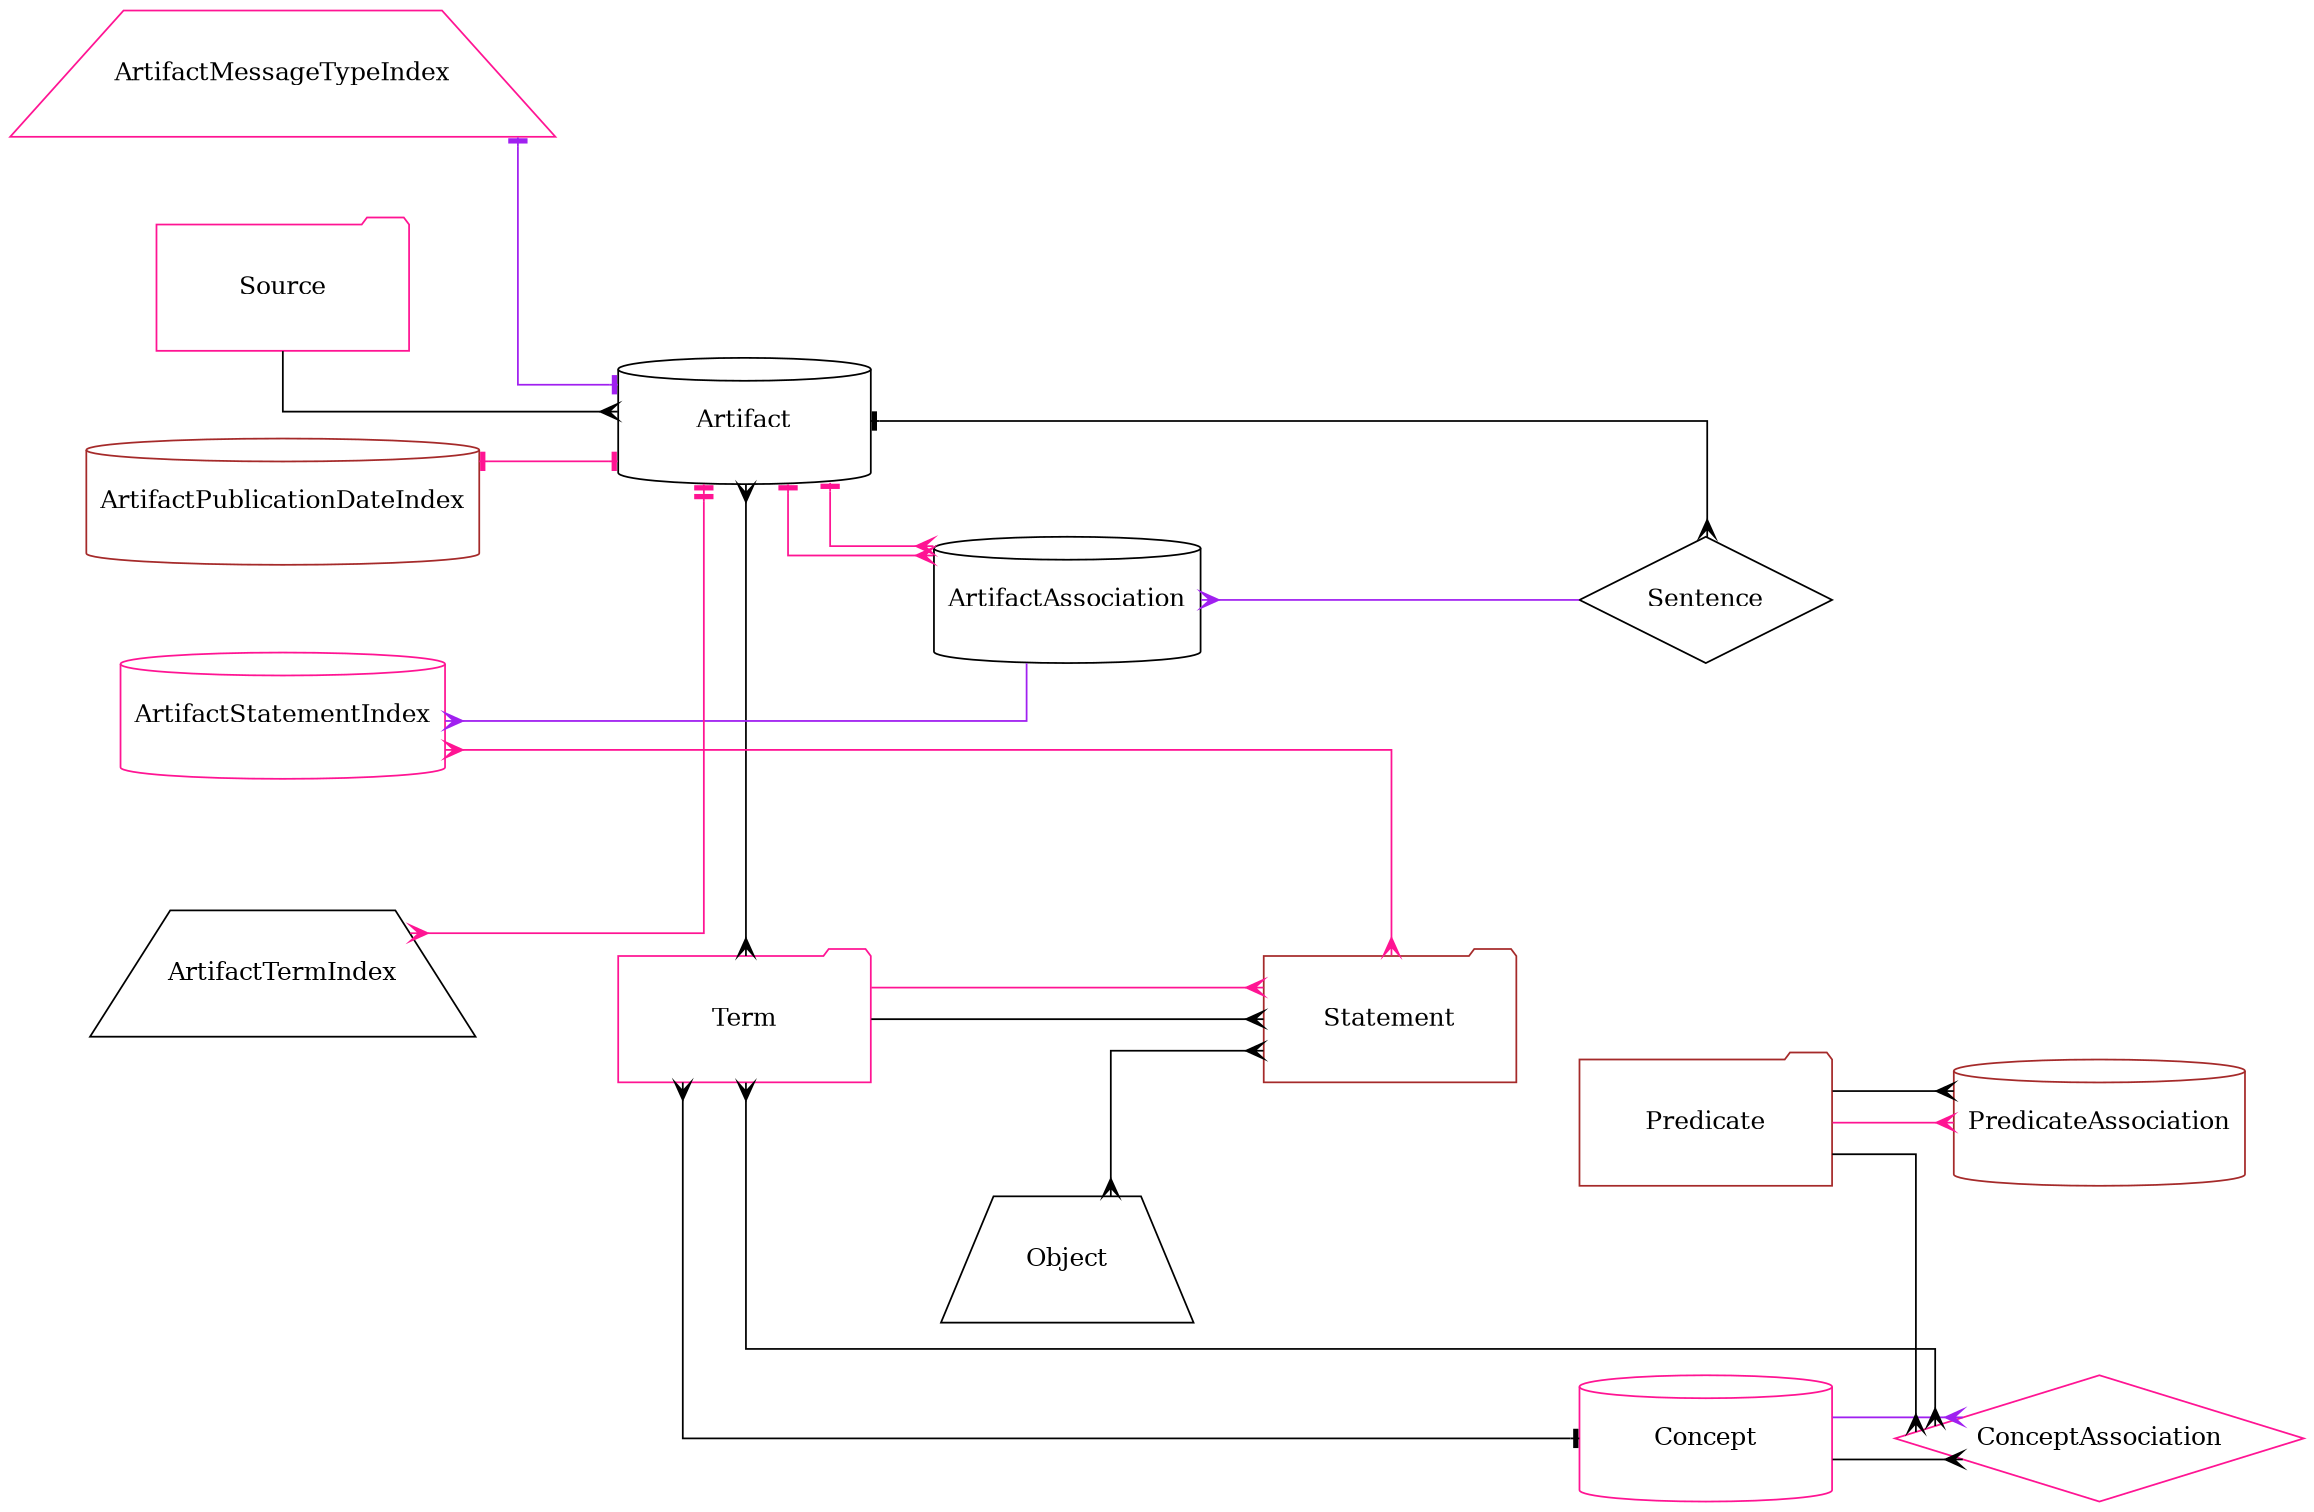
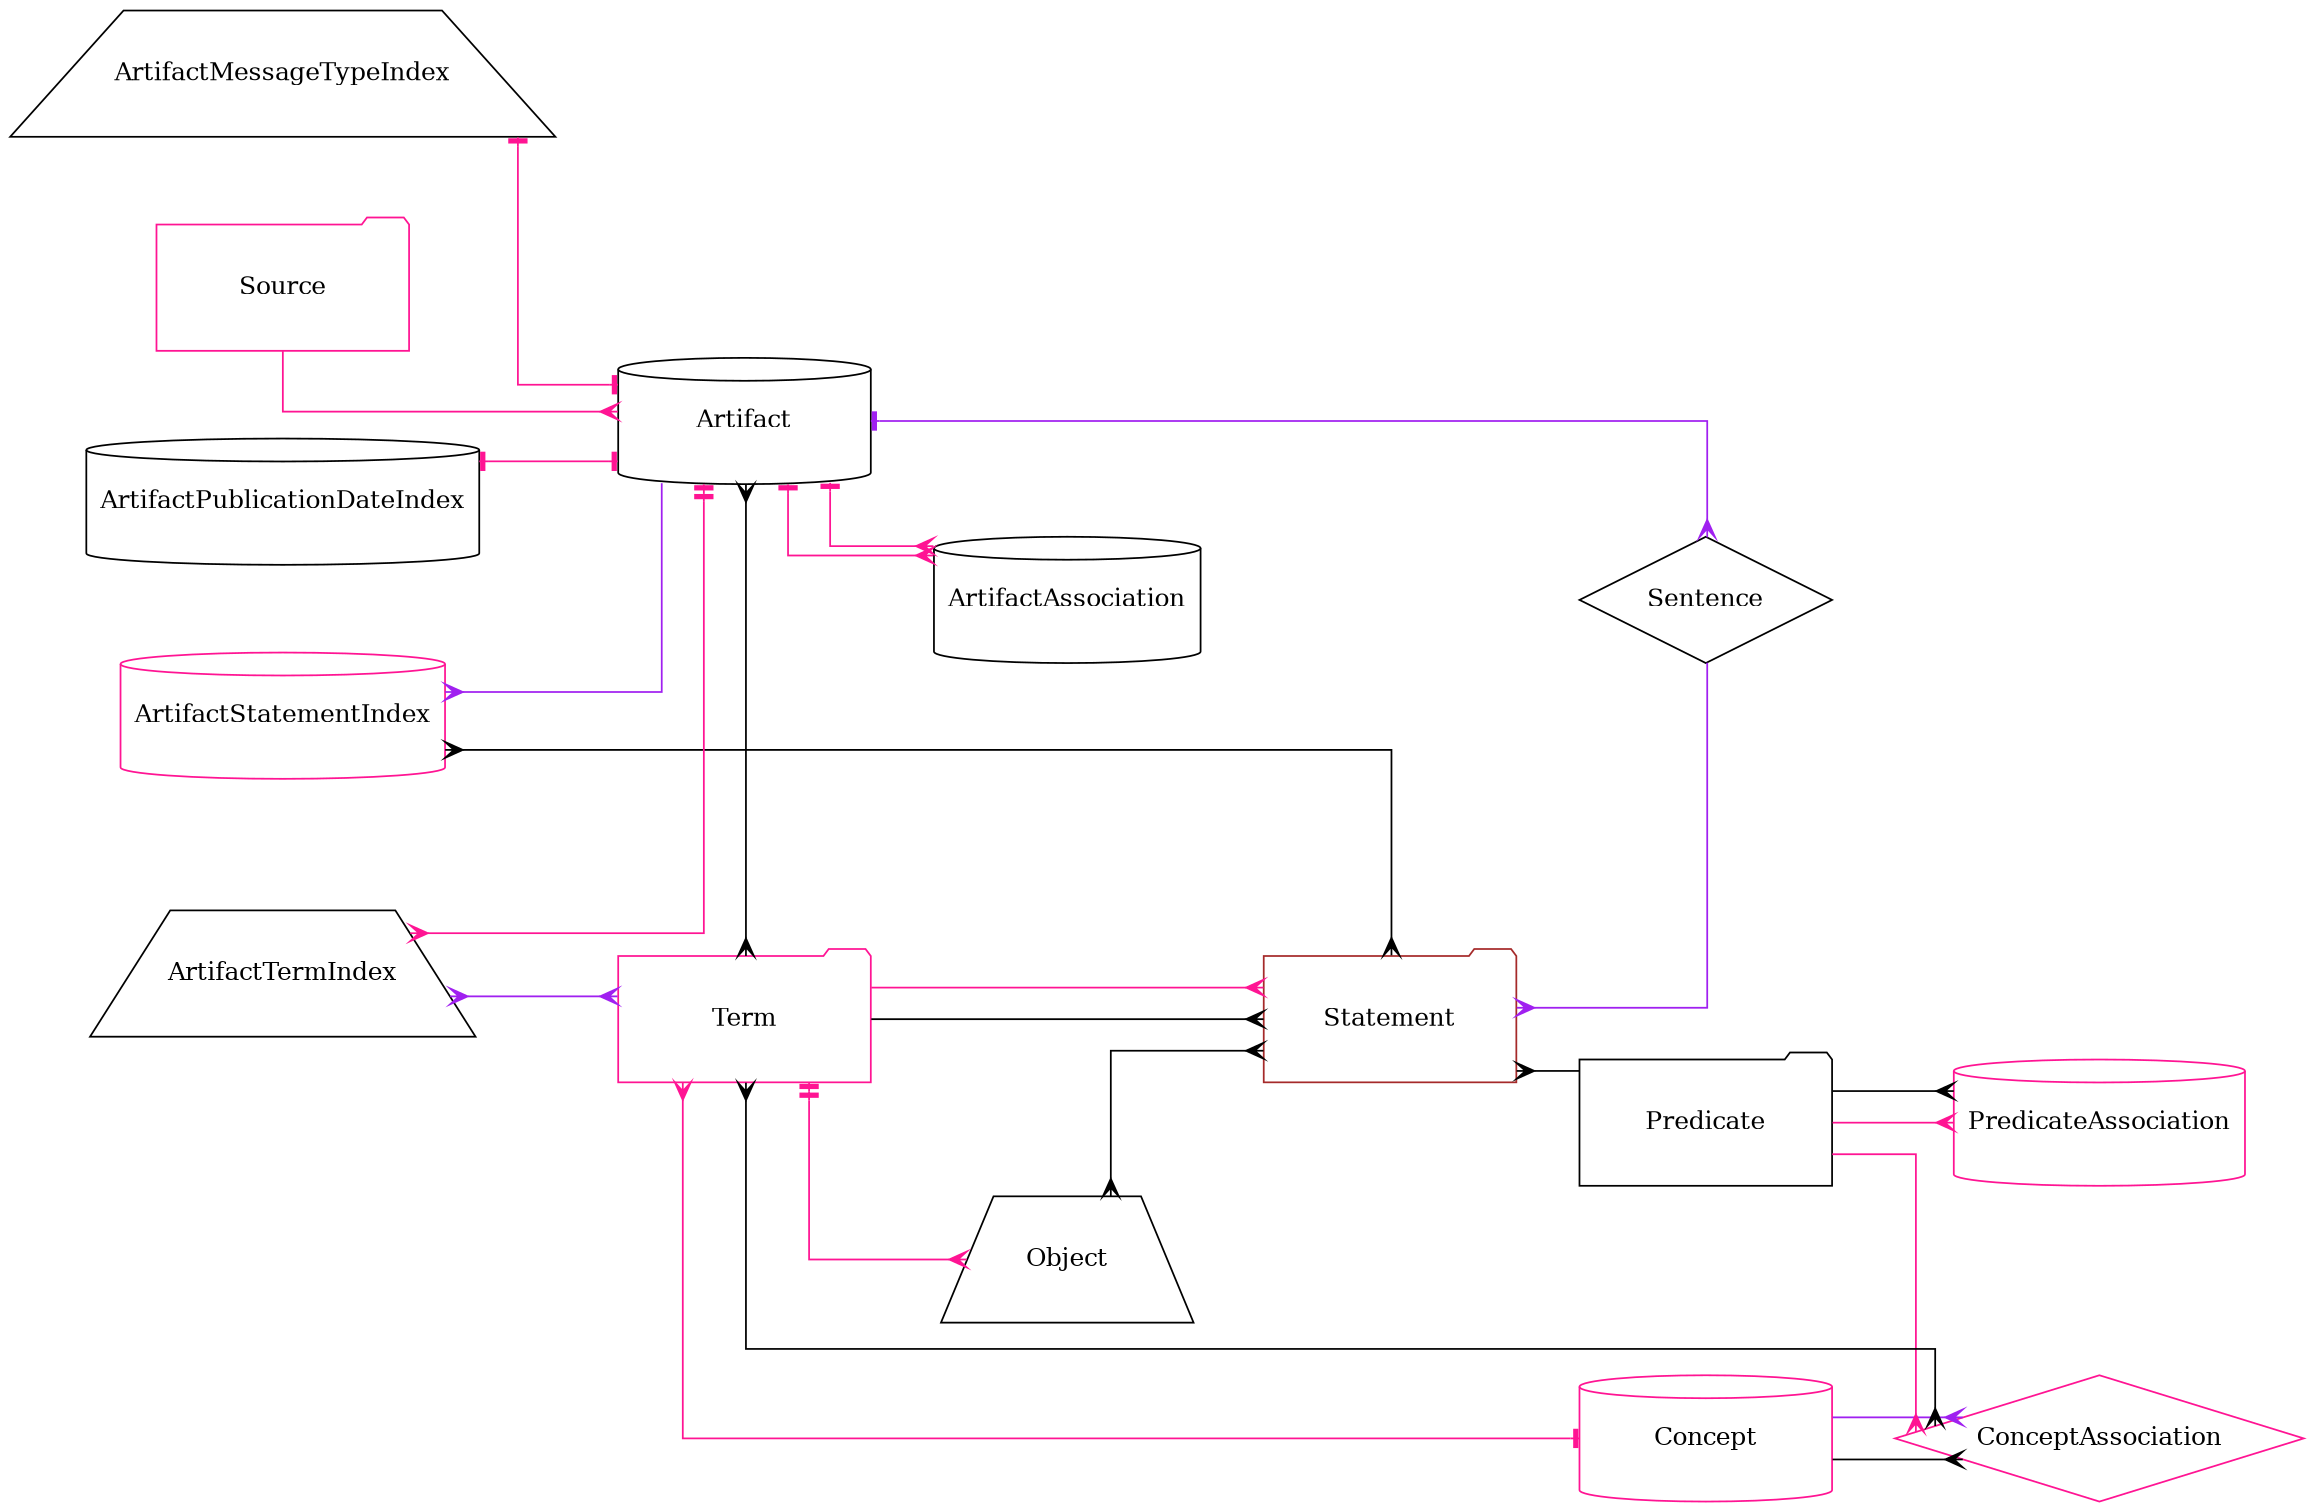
node "ArtifactMessageTypeIndex": color deeppink -> black
edge "ArtifactMessageTypeIndex" -- "Artifact": color purple -> deeppink
edge "Source" -- "Artifact": color black -> deeppink
edge "Artifact" -- "Sentence": color black -> purple
node "ArtifactPublicationDateIndex": color brown -> black
edge "ArtifactAssociation" -- "Sentence": now "Statement" -- "Sentence"
edge "ArtifactAssociation" -- "ArtifactStatementIndex": now "Artifact" -- "ArtifactStatementIndex"
edge "ArtifactStatementIndex" -- "Statement": color deeppink -> black
edge "ArtifactTermIndex" -- "Term": added
edge "Statement" -- "Predicate": added
node "Predicate": color brown -> black
node "PredicateAssociation": color brown -> deeppink
edge "Predicate" -- "ConceptAssociation": color black -> deeppink
edge "Term" -- "Object": added
edge "Term" -- "Concept": color black -> deeppink
